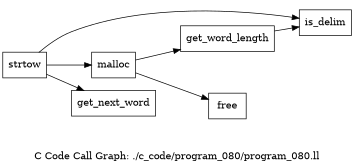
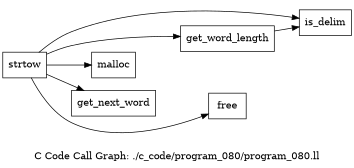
edge "malloc" -> "get_word_length": now "strtow" -> "get_word_length"
edge "malloc" -> "free": now "strtow" -> "free"
